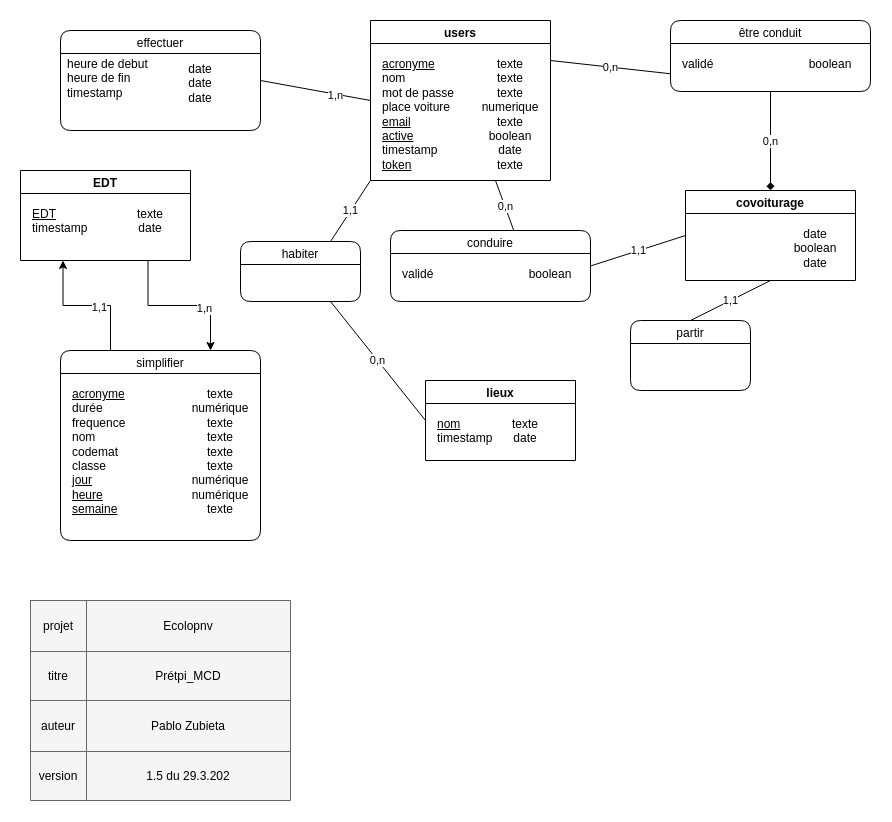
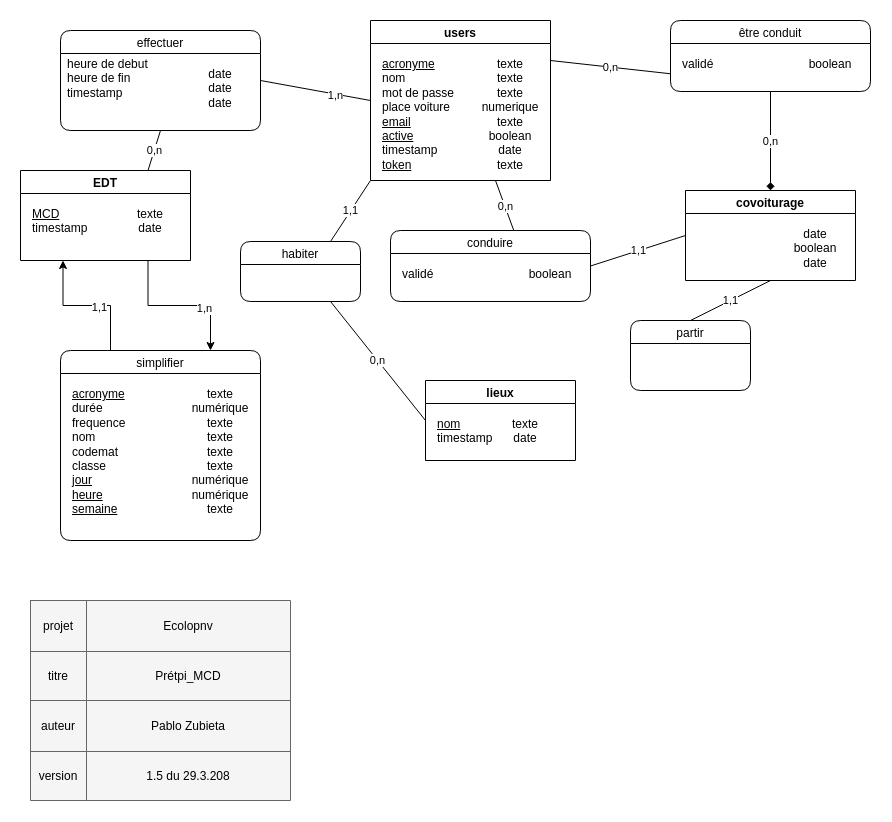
node "date date date": moved (201, 86) -> (221, 91)
edge "effectuer" -- "EDT": added, label "0,n"
node "EDT timestamp": label "EDT timestamp" -> "MCD timestamp"
node "1.5 du 29.3.202": label "1.5 du 29.3.202" -> "1.5 du 29.3.208"
